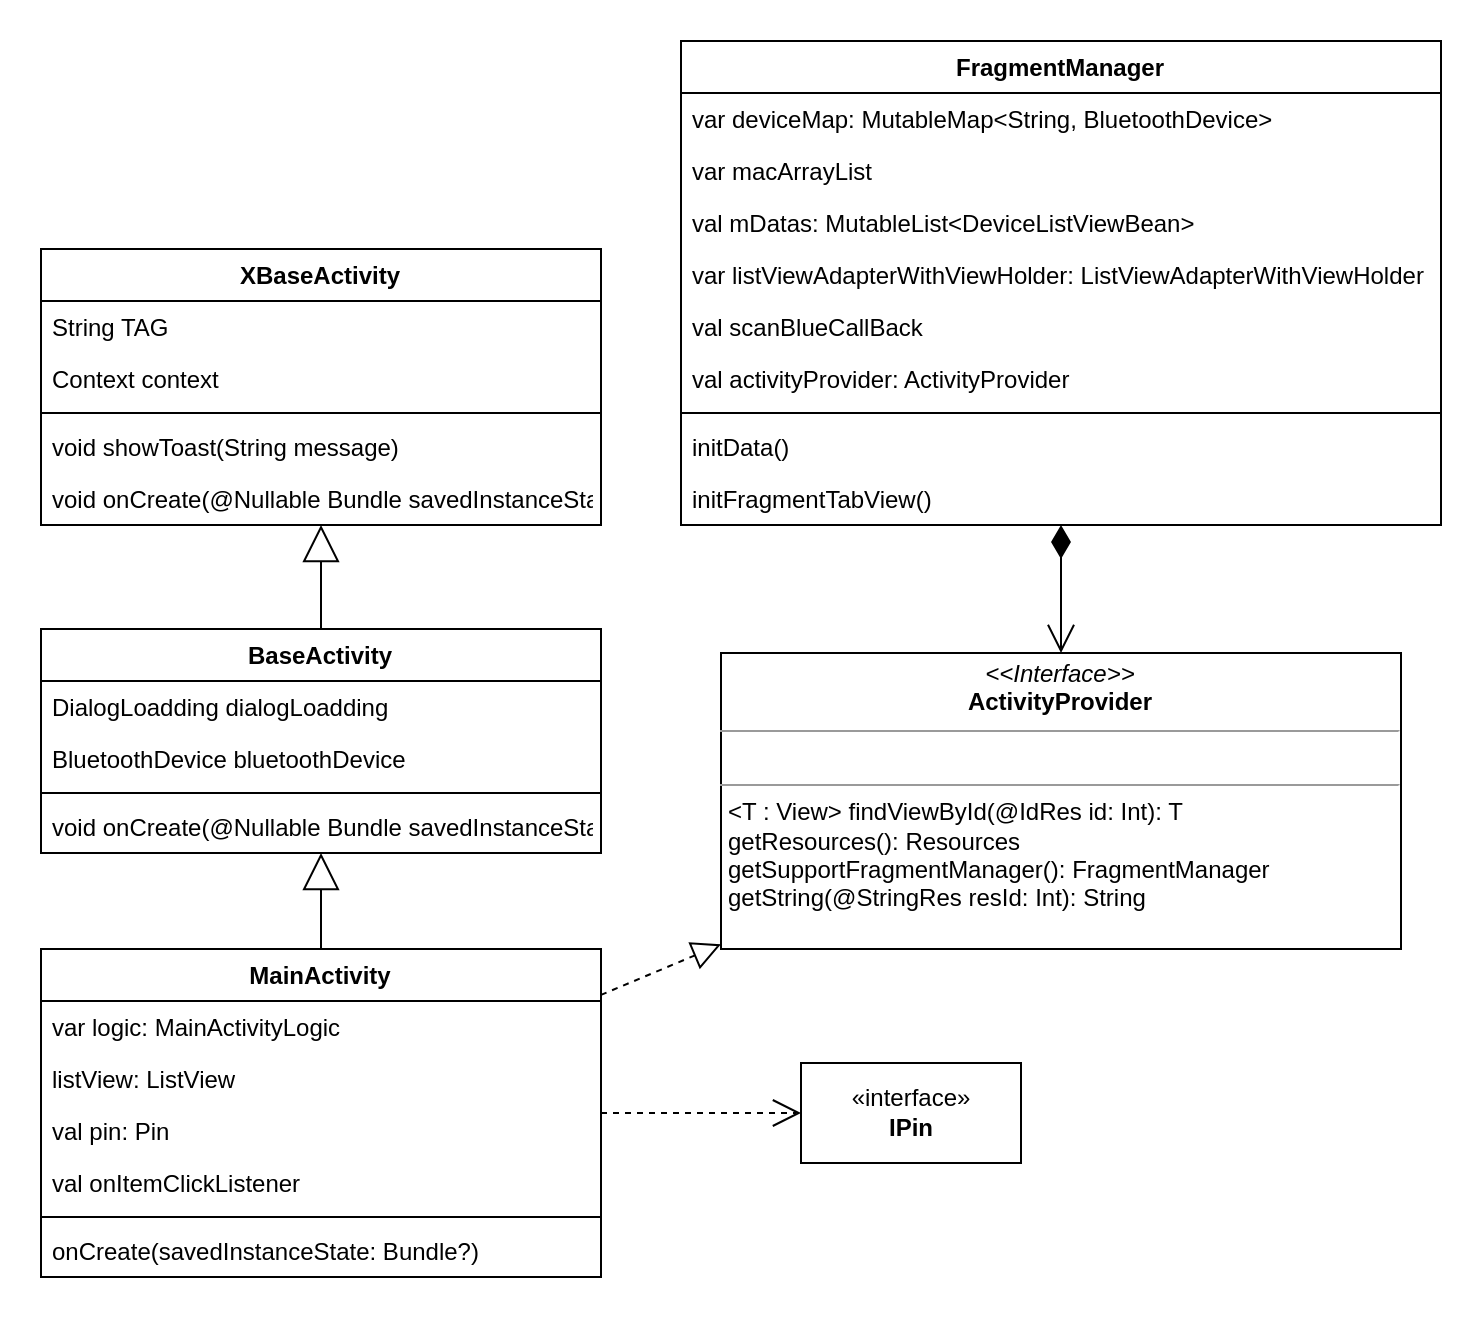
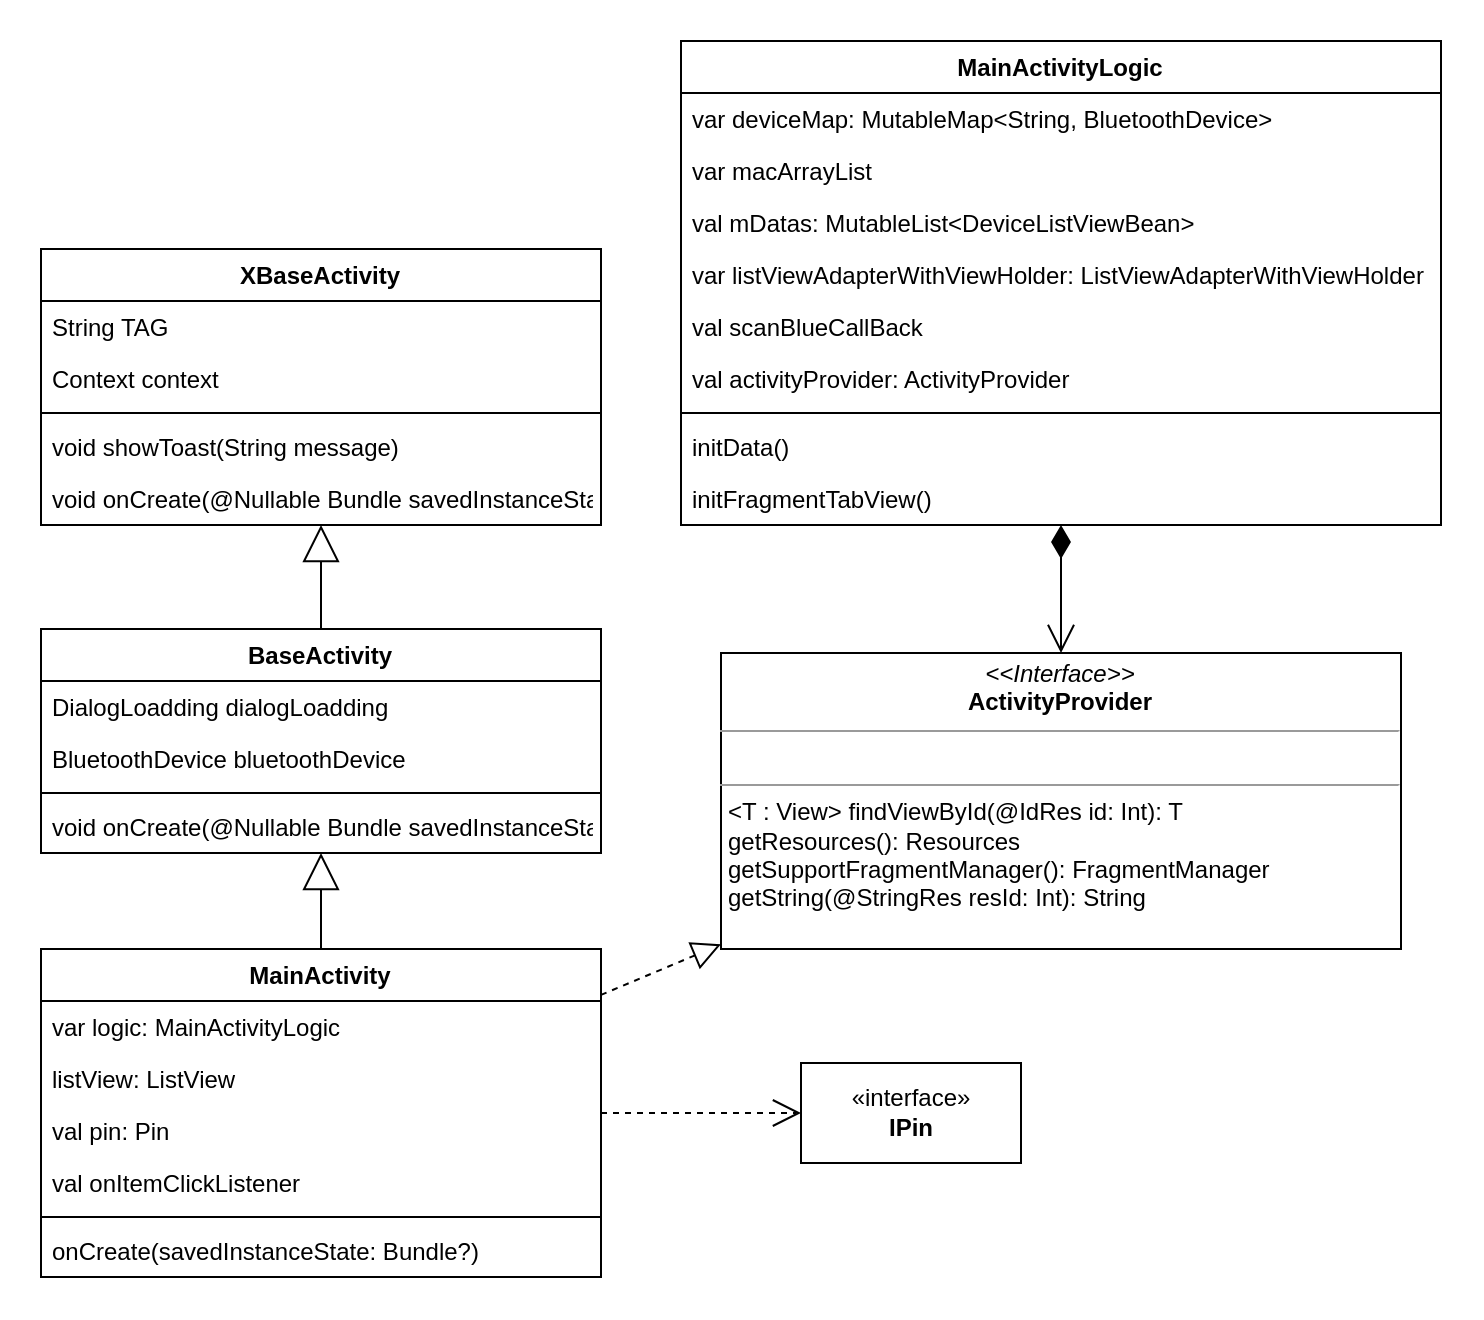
node "FragmentManager": label "FragmentManager" -> "MainActivityLogic"
